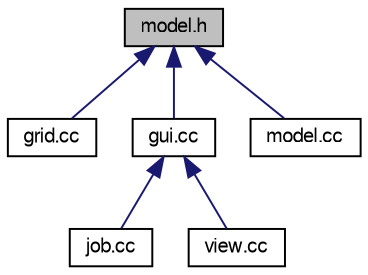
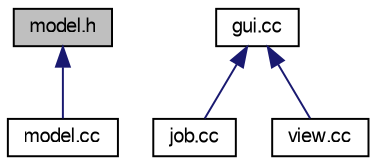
edge "gui.cc" -> "model.h": removed
node "grid.cc": removed
